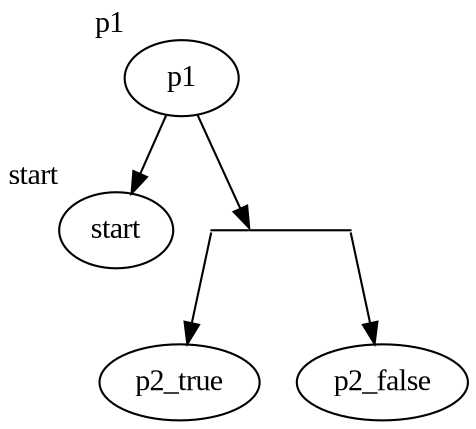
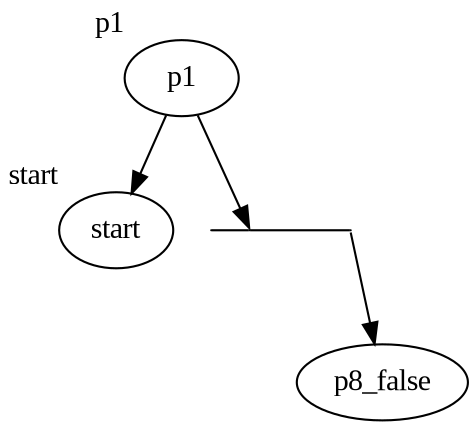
node "p2_true": removed
node "p2_false": label "p2_false" -> "p8_false"
